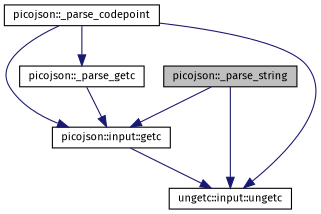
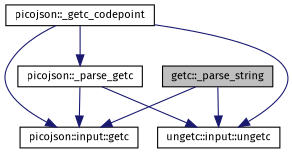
node "picojson::_parse_codepoint": label "picojson::_parse_codepoint" -> "picojson::_getc_codepoint"
node "picojson::_parse_string": label "picojson::_parse_string" -> "getc::_parse_string"
edge "picojson::input::getc" -> "ungetc::input::ungetc": now "picojson::_parse_getc" -> "ungetc::input::ungetc"
